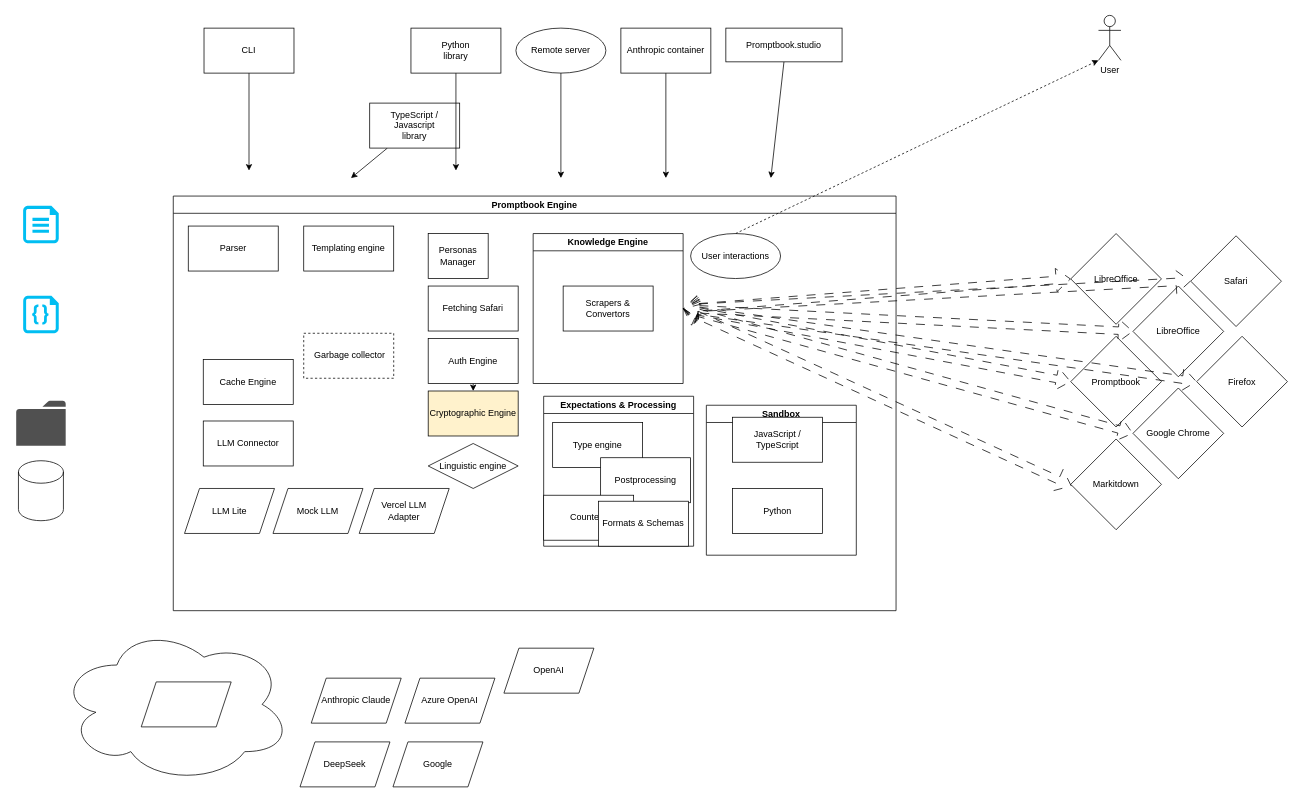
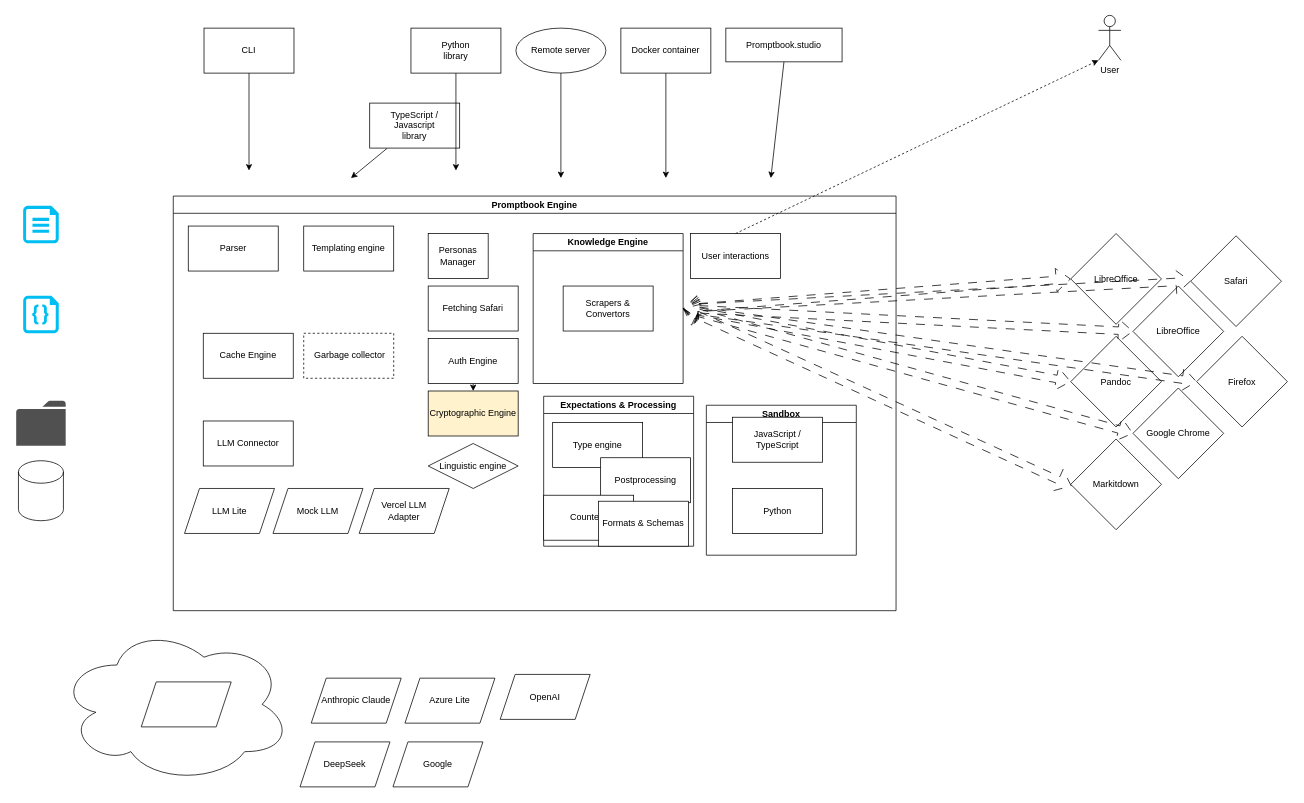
node "Anthropic container": label "Anthropic container" -> "Docker container"
node "User interactions": shape ellipse -> rectangle
node "Cache Engine": moved (248, 382) -> (248, 356)
node "Promptbook": label "Promptbook" -> "Pandoc"
node "OpenAI": moved (549, 671) -> (545, 697)
node "Azure OpenAI": label "Azure OpenAI" -> "Azure Lite"
